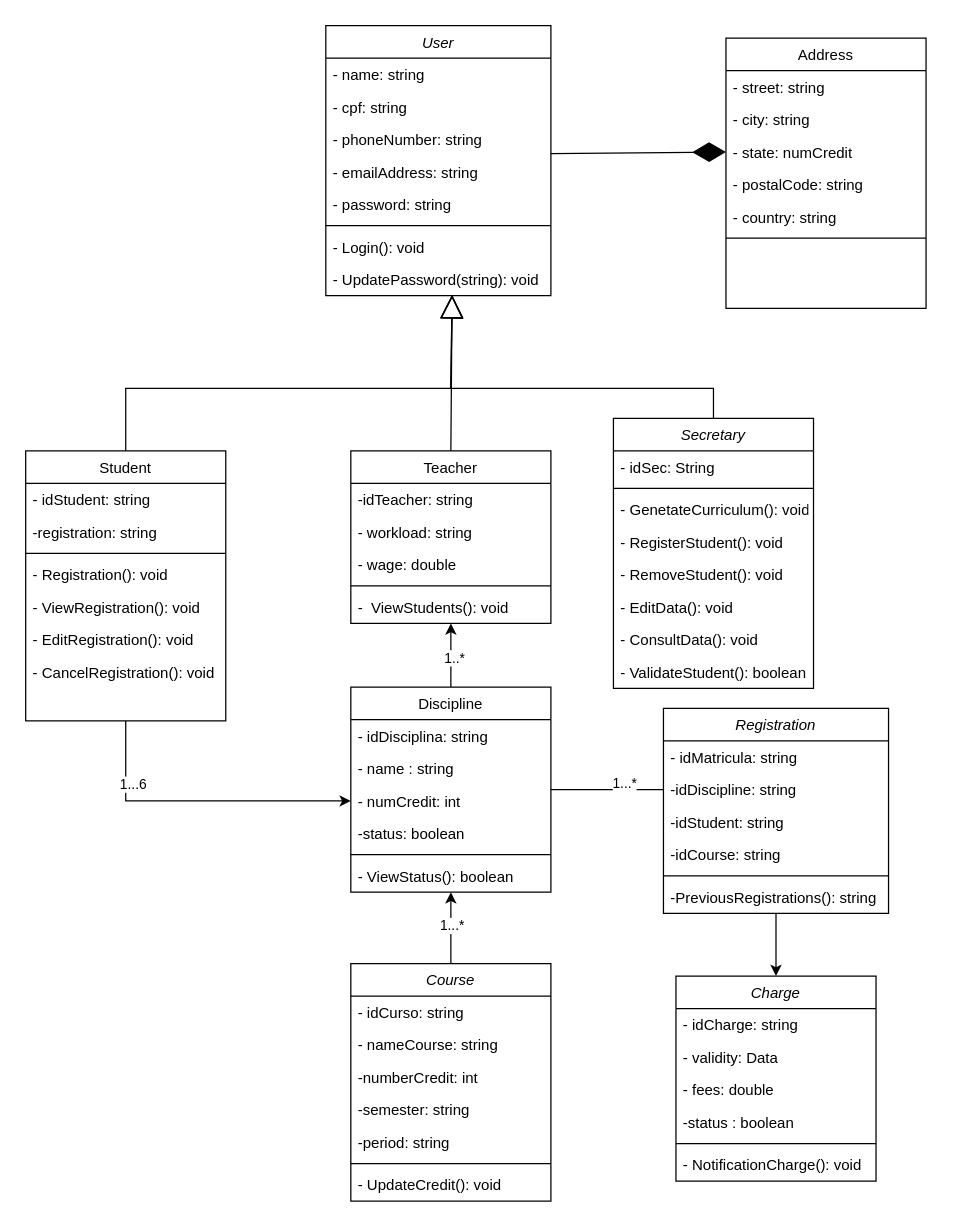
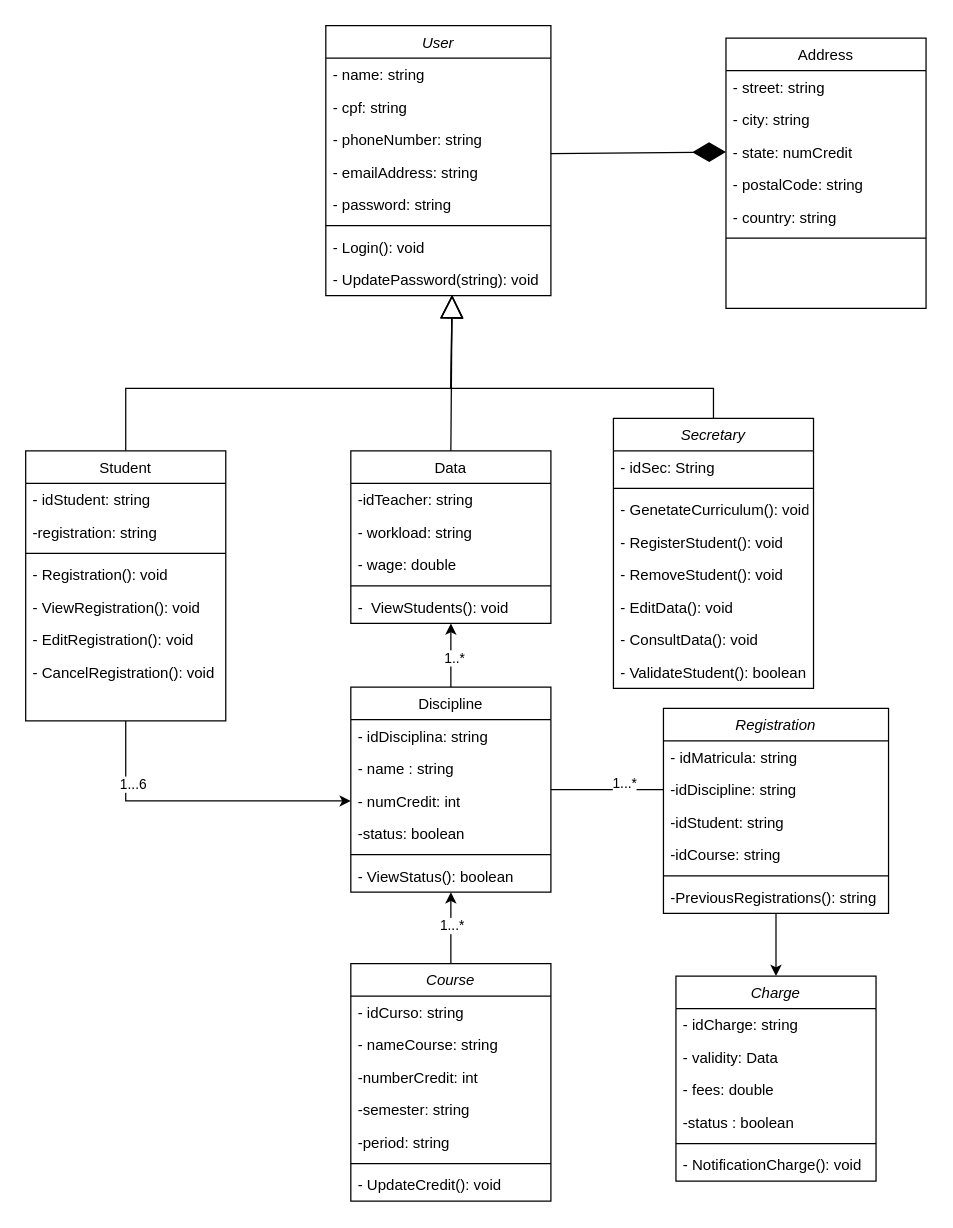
node "Teacher": label "Teacher" -> "Data"
